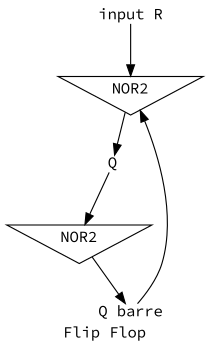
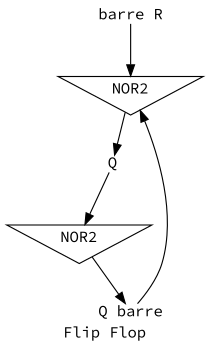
node "input R": label "input R" -> "barre R"
